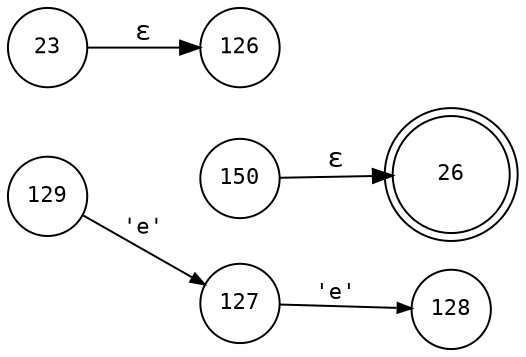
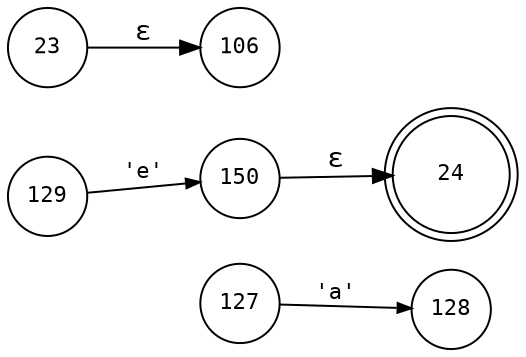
node "126": label "126" -> "106"
node "26": label "26" -> "24"
edge "129" -> "127": now "129" -> "150"
edge "127" -> "128": label "'e'" -> "'a'"
